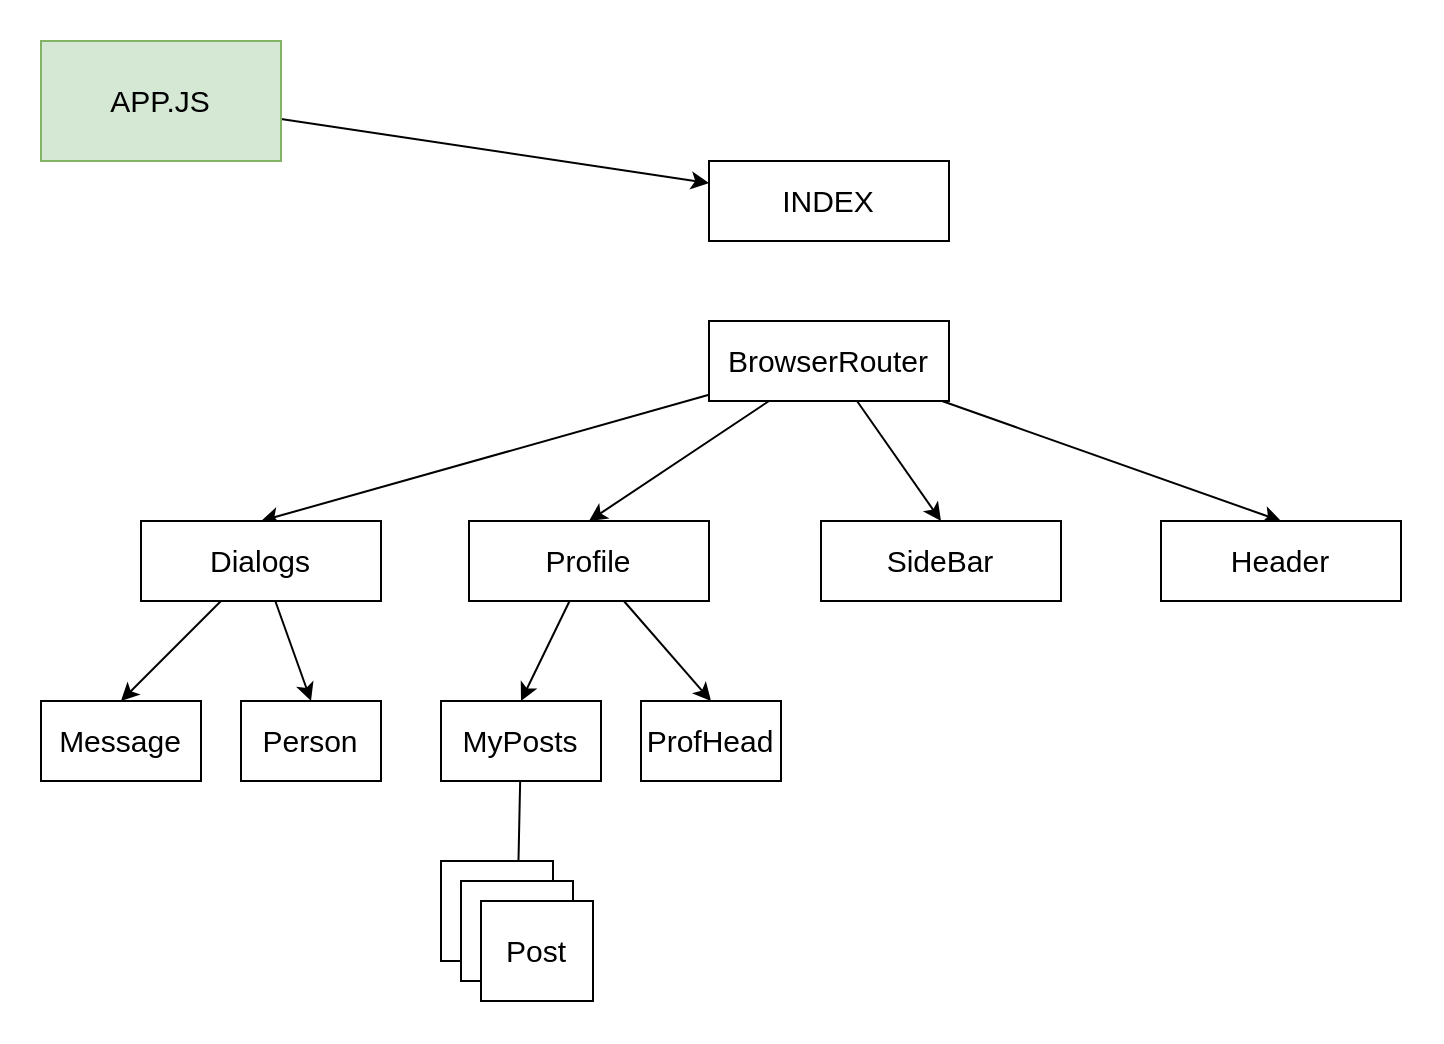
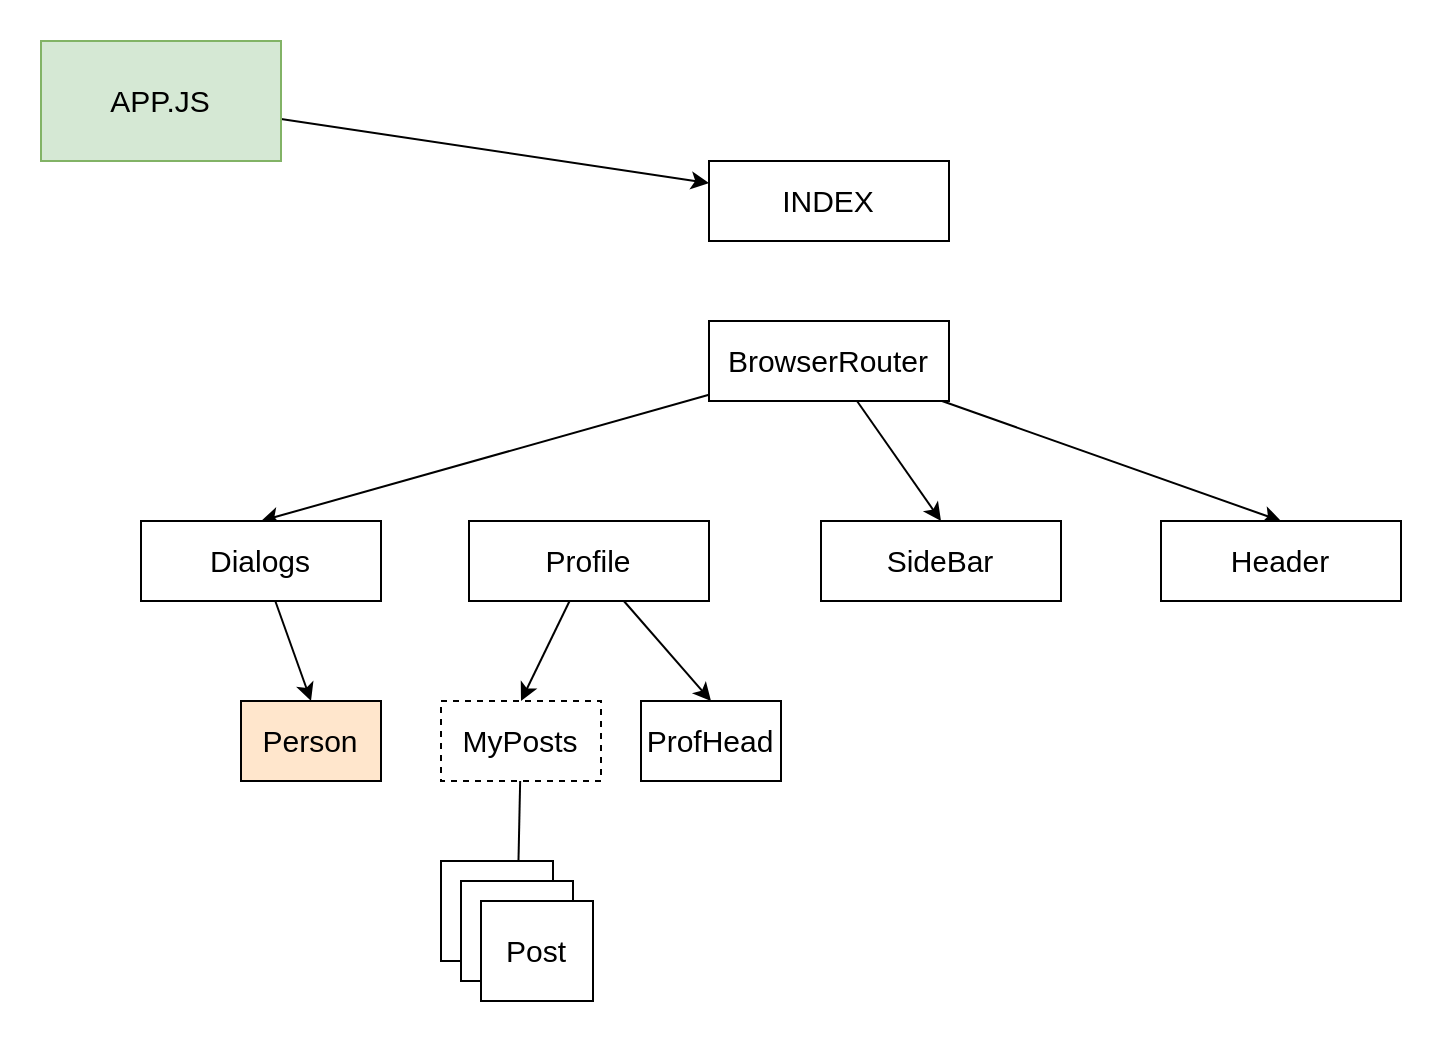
edge "BrowserRouter" -> "Profile": removed
edge "Dialogs" -> "Message": removed
node "Message": removed
node "Person": fillcolor #ffffff -> #ffe6cc
node "MyPosts": style solid -> dashed
